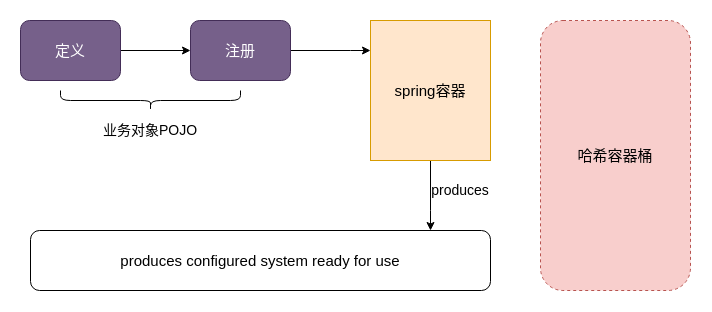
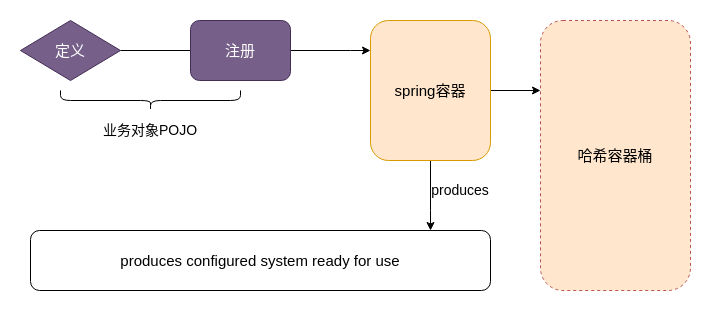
node "定义": shape rounded rectangle -> diamond
edge "定义" -> "注册": arrowhead classic -> none
node "spring容器": shape rectangle -> rounded rectangle
edge "spring容器" -> "哈希容器桶": added
node "哈希容器桶": fillcolor #f8cecc -> #ffe6cc
